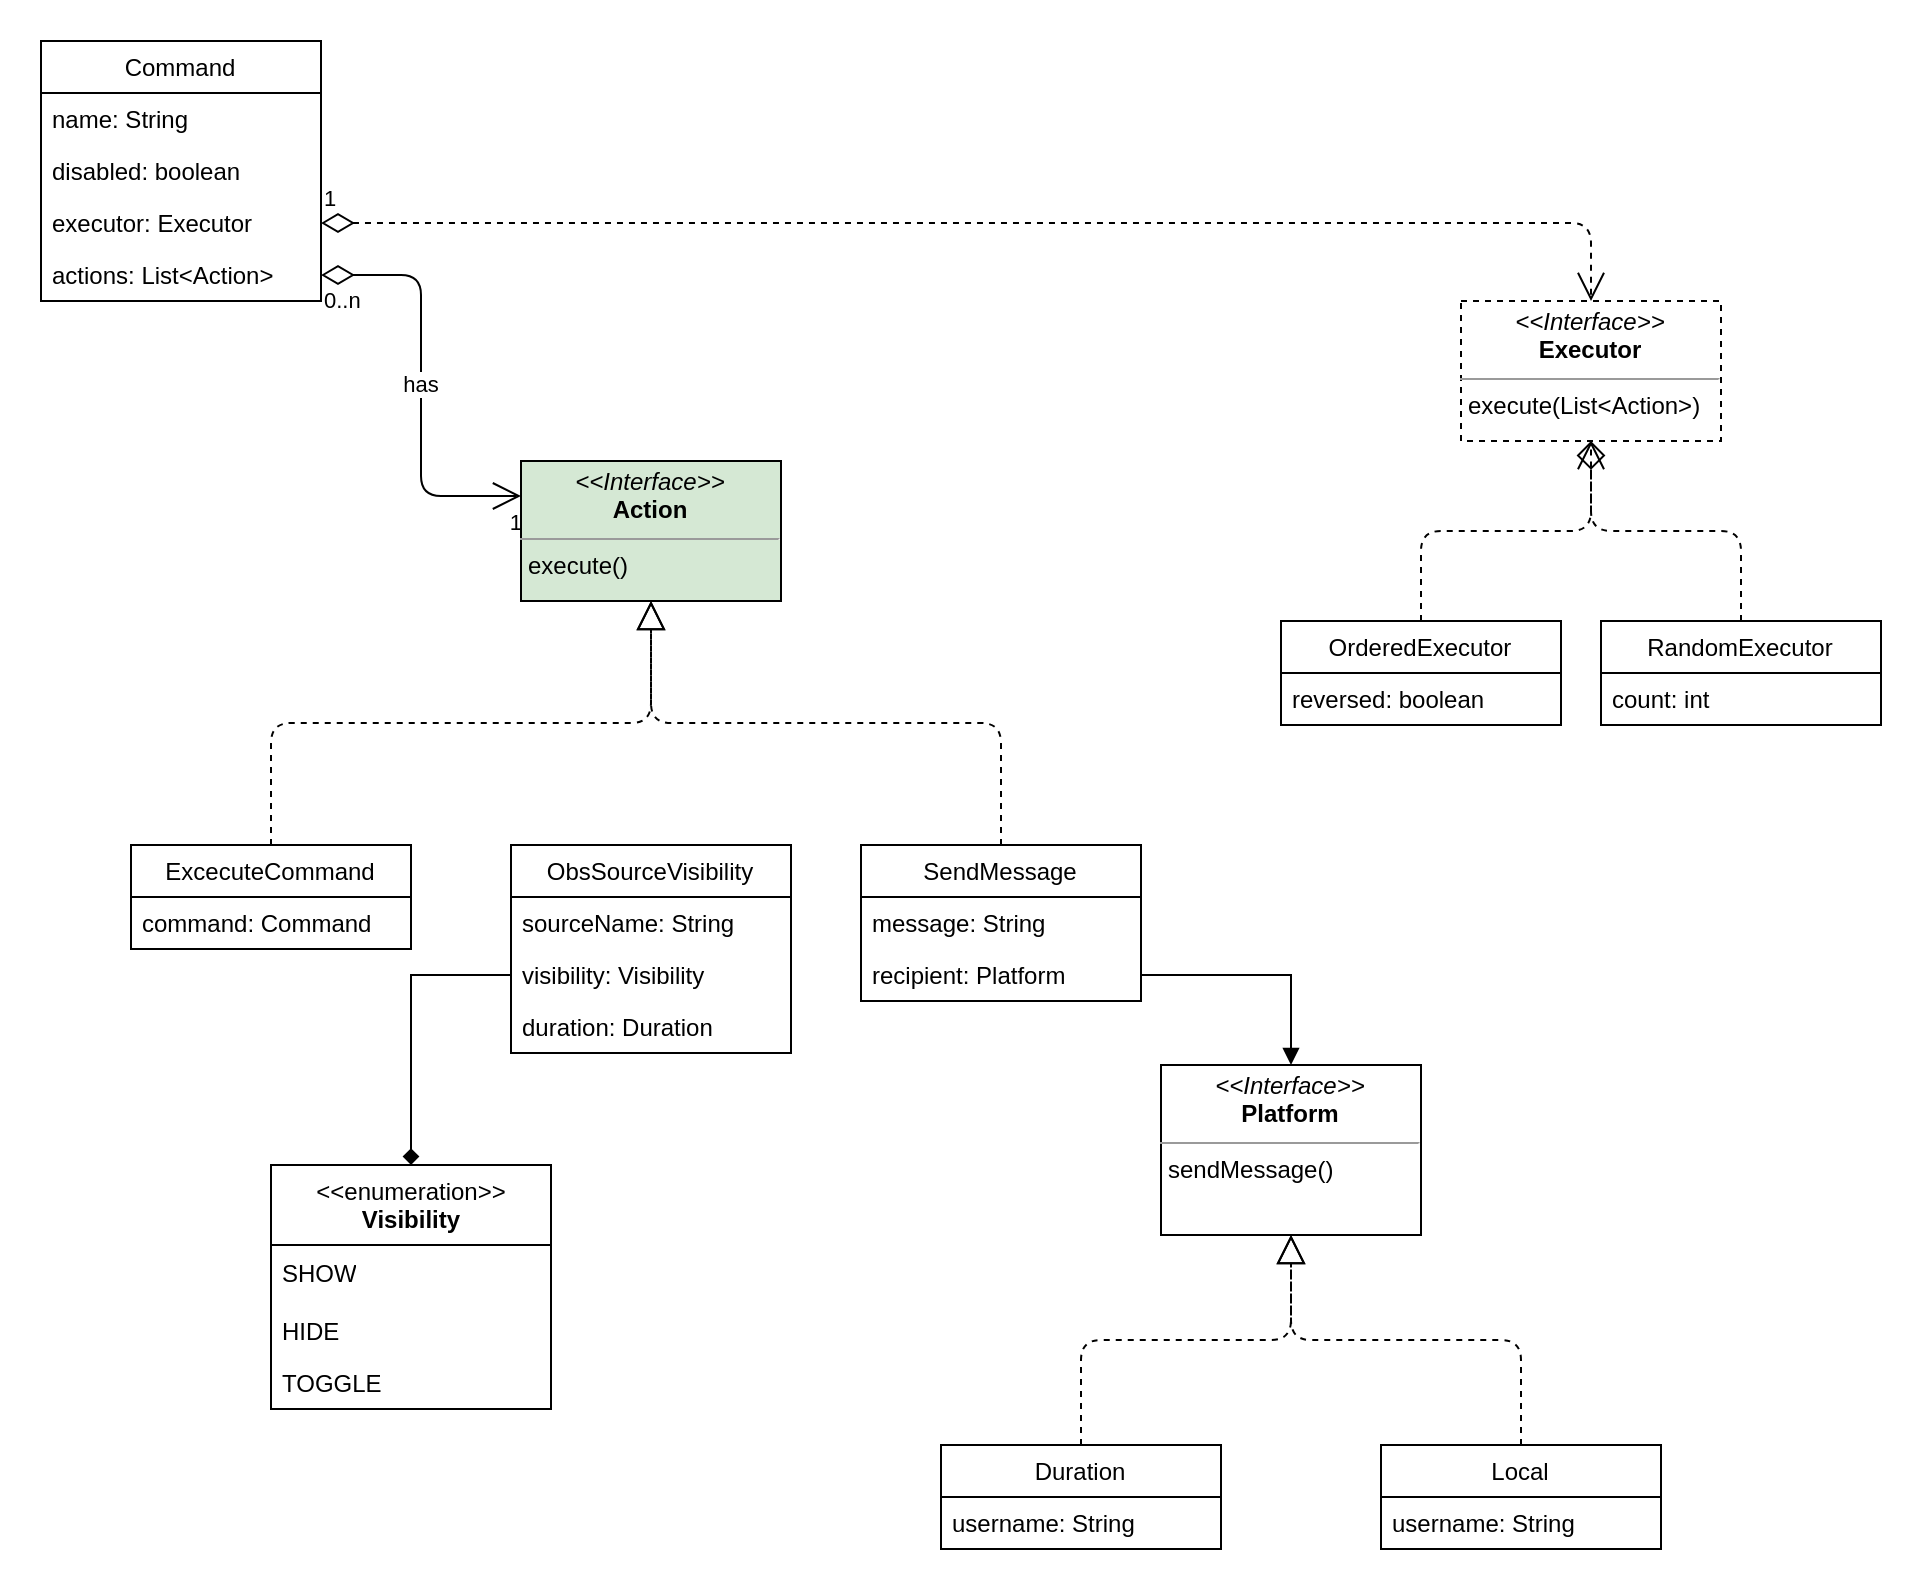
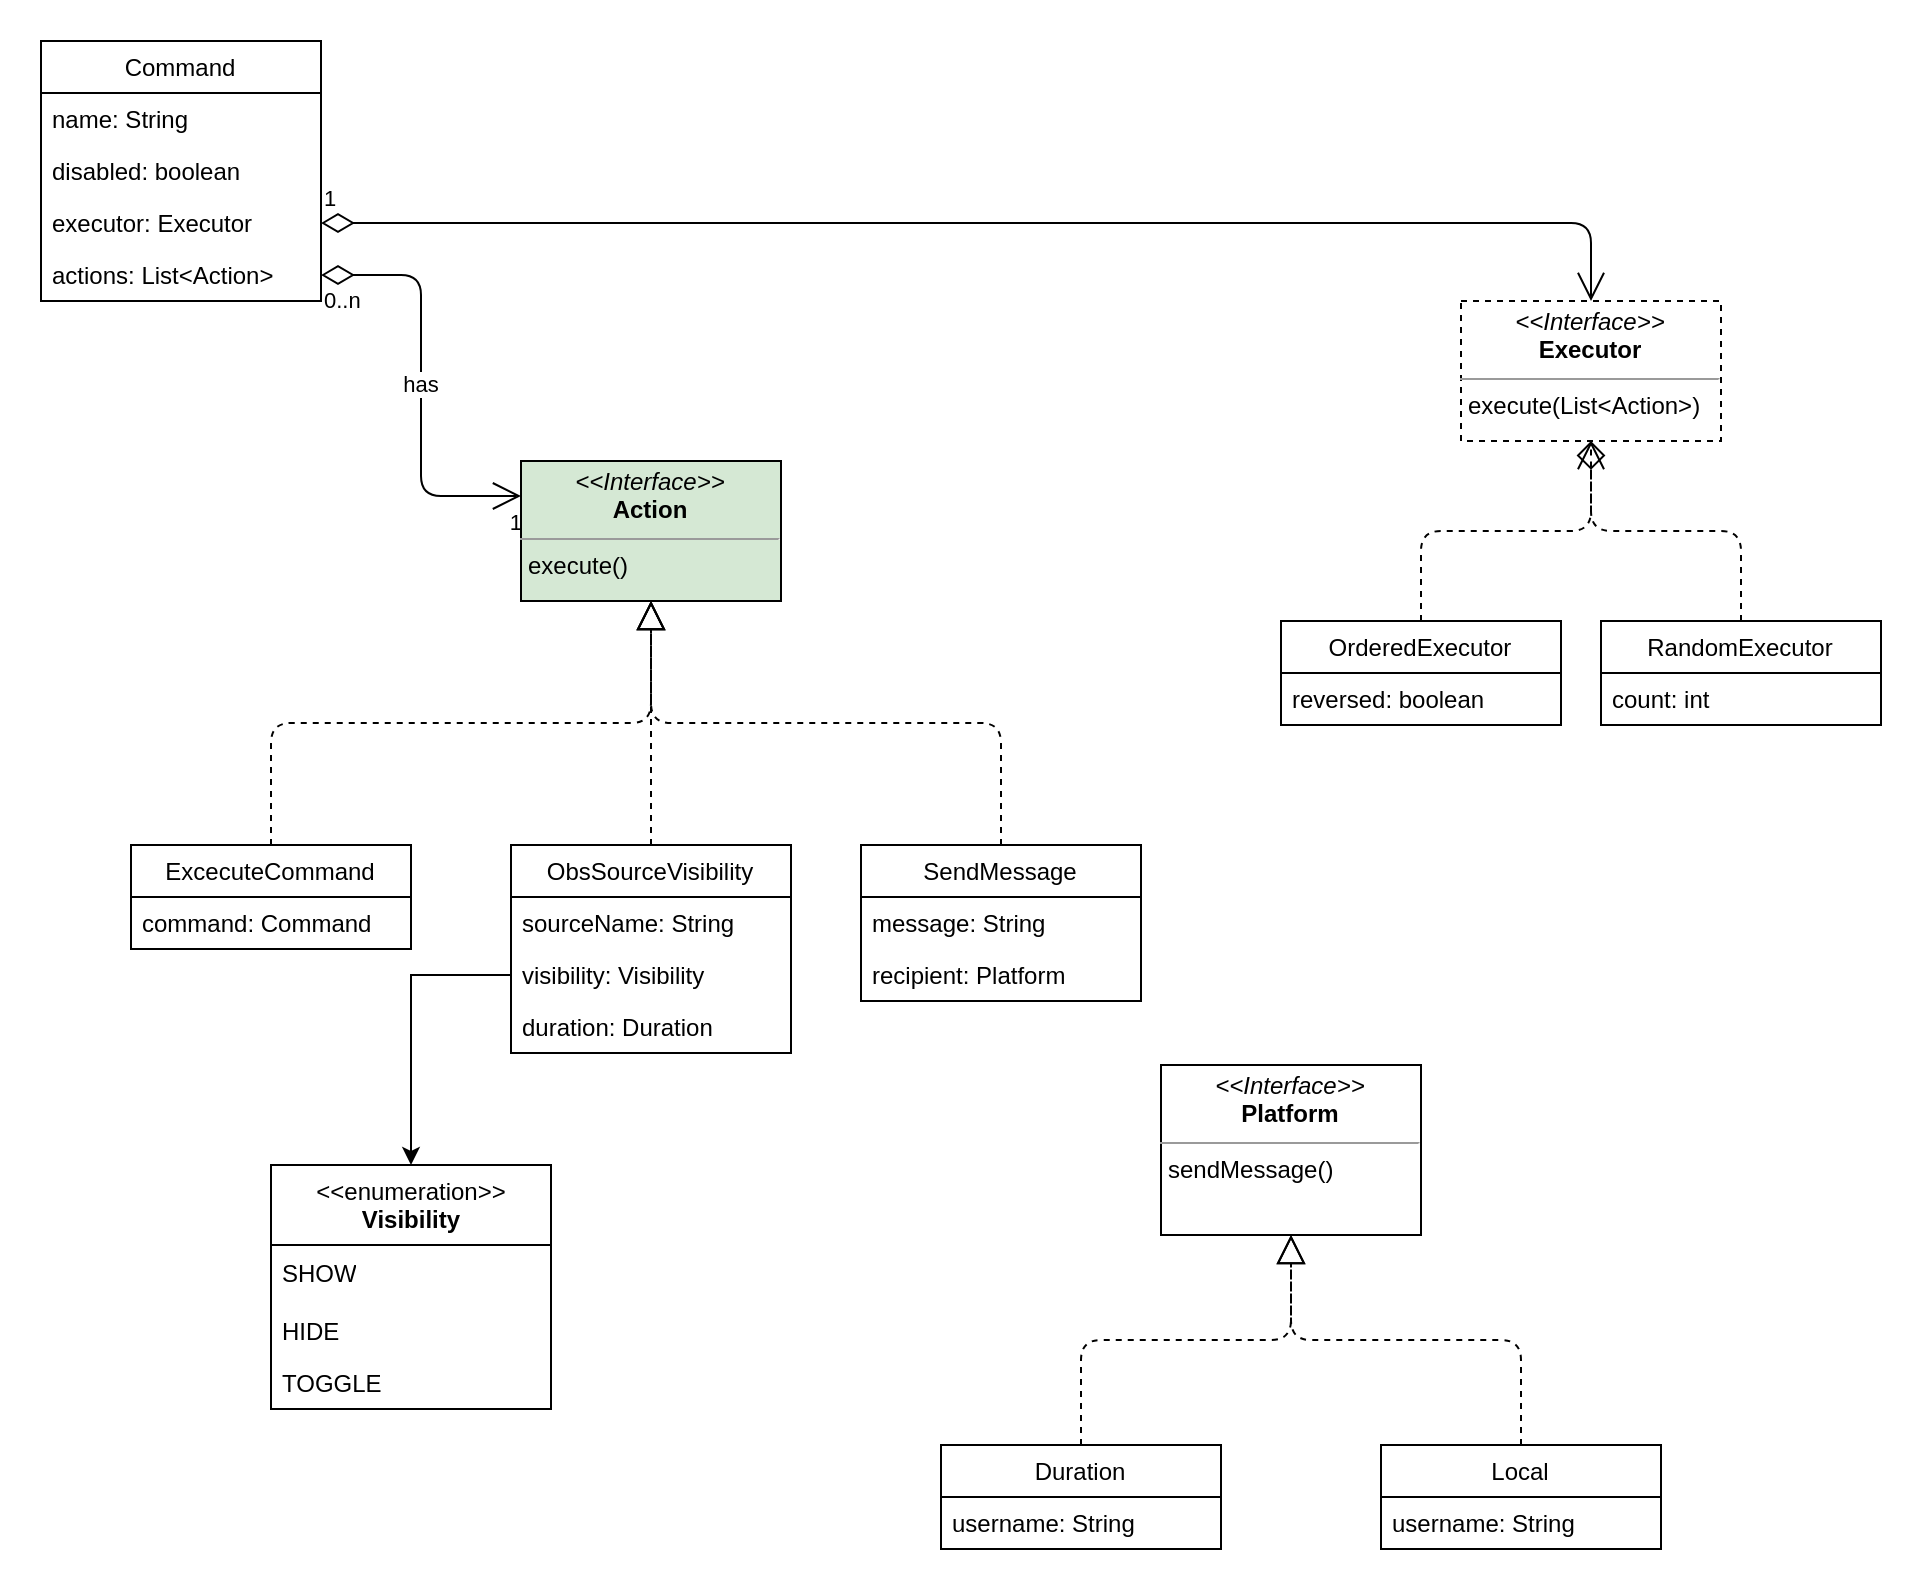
edge "executor: Executor" -- "<<Interface>> Executor execute(List<Action>)": style dashed -> solid
edge "ObsSourceVisibility" -> "<<Interface>> Action execute()": added
edge "recipient: Platform" -> "<<Interface>> Platform sendMessage()": removed
edge "visibility: Visibility" -> "<<enumeration>> Visibility": arrowhead diamond -> classic
